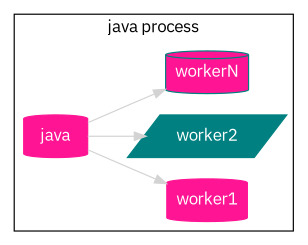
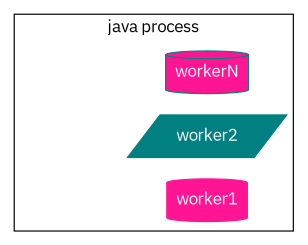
node "java": removed
